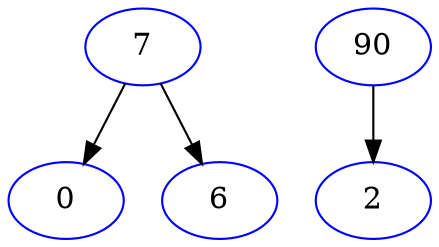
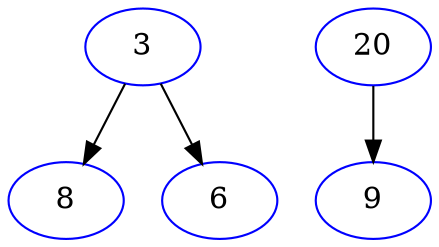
node "7": label "7" -> "3"
node "90": label "90" -> "20"
node "0": label "0" -> "8"
node "2": label "2" -> "9"
